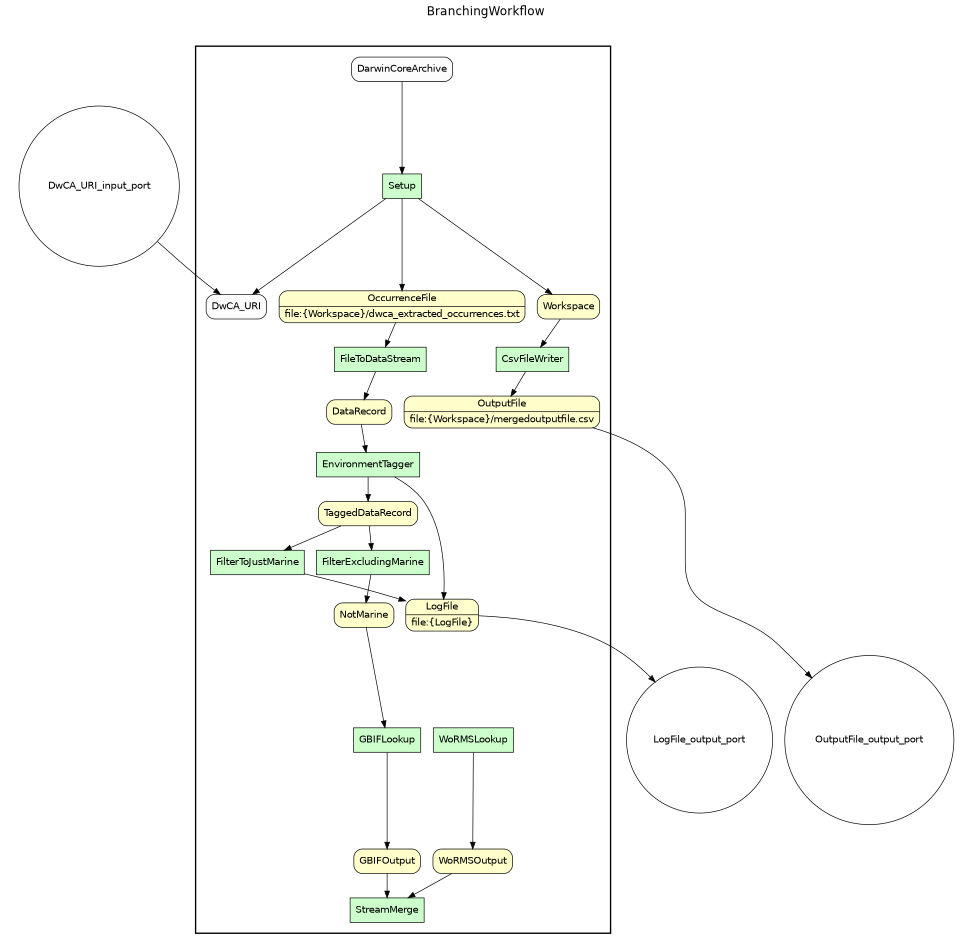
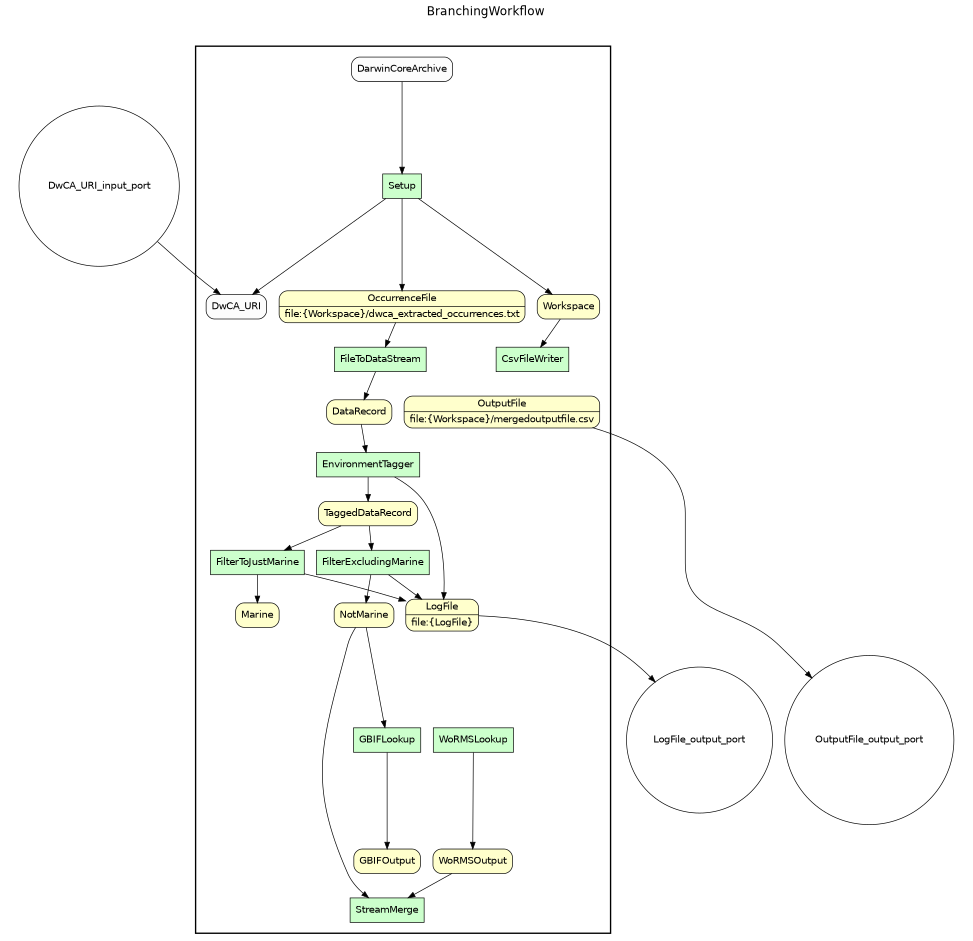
edge "CsvFileWriter" -> "OutputFile": removed
edge "FilterExcludingMarine" -> "LogFile": added
node "Marine": added
edge "GBIFOutput" -> "StreamMerge": now "NotMarine" -> "StreamMerge"
